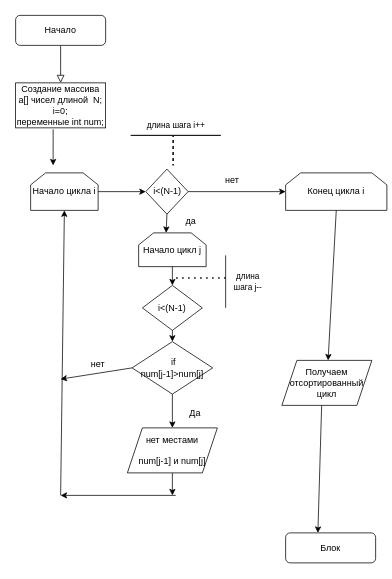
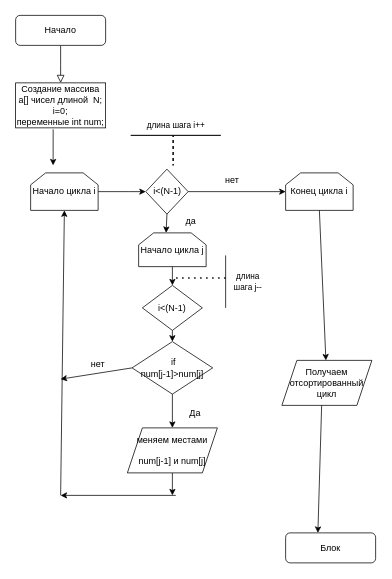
node "Конец цикла i": size 101x38 -> 68x38
node "Начало цикл j": label "Начало цикл j" -> "Начало цикла j"
node "нет местами num[j-1] и num[j]": label "нет местами num[j-1] и num[j]" -> "меняем местами num[j-1] и num[j]"
